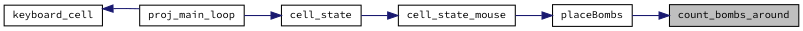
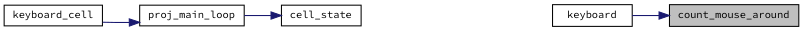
edge "proj_main_loop" -> "keyboard_cell": reversed
node "cell_state_mouse": removed
node "placeBombs": label "placeBombs" -> "keyboard"
node "count_bombs_around": label "count_bombs_around" -> "count_mouse_around"
